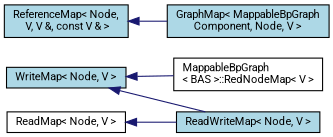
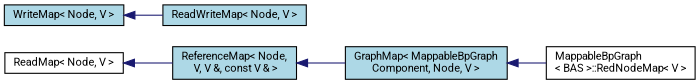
edge "MappableBpGraph < BAS >::RedNodeMap< V >" -> "WriteMap< Node, V >": now "MappableBpGraph < BAS >::RedNodeMap< V >" -> "GraphMap< MappableBpGraph Component, Node, V >"
edge "ReadWriteMap< Node, V >" -> "ReadMap< Node, V >": now "ReferenceMap< Node, V, V &, const V & >" -> "ReadMap< Node, V >"
